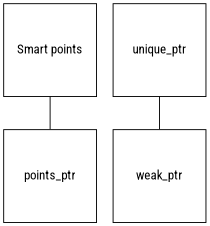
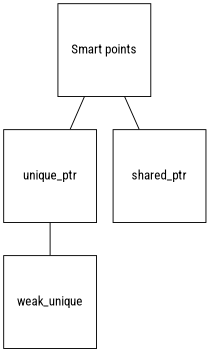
edge "Smart points" -- "unique_ptr": added
node "points_ptr": label "points_ptr" -> "shared_ptr"
node "weak_ptr": label "weak_ptr" -> "weak_unique"
